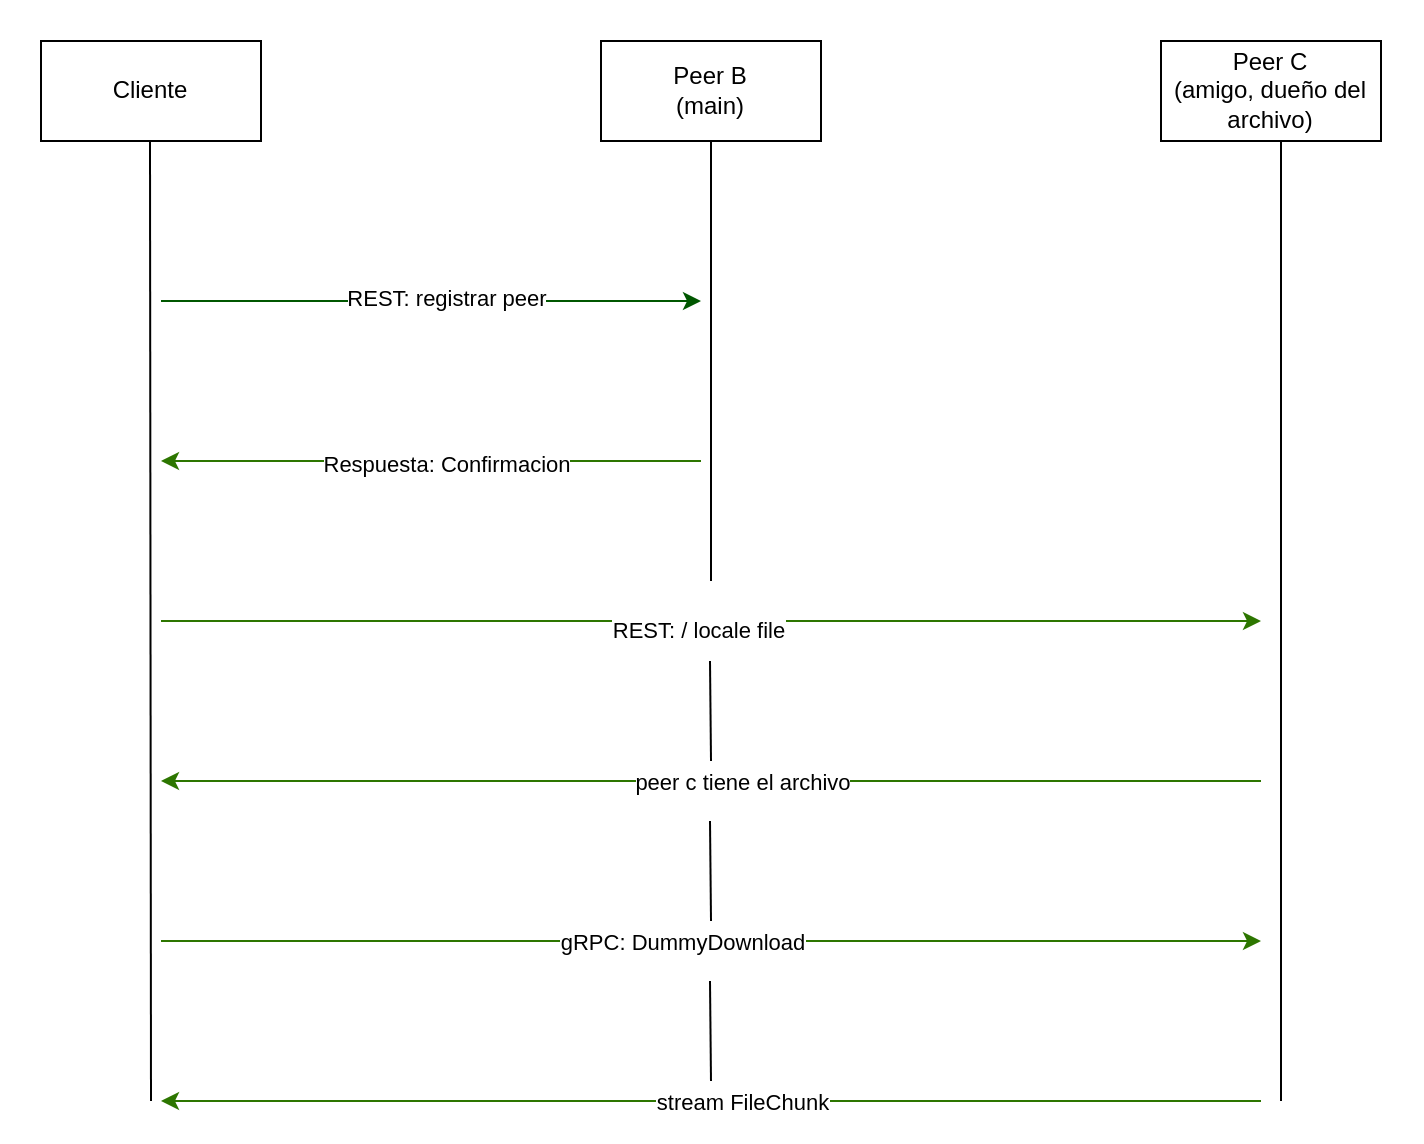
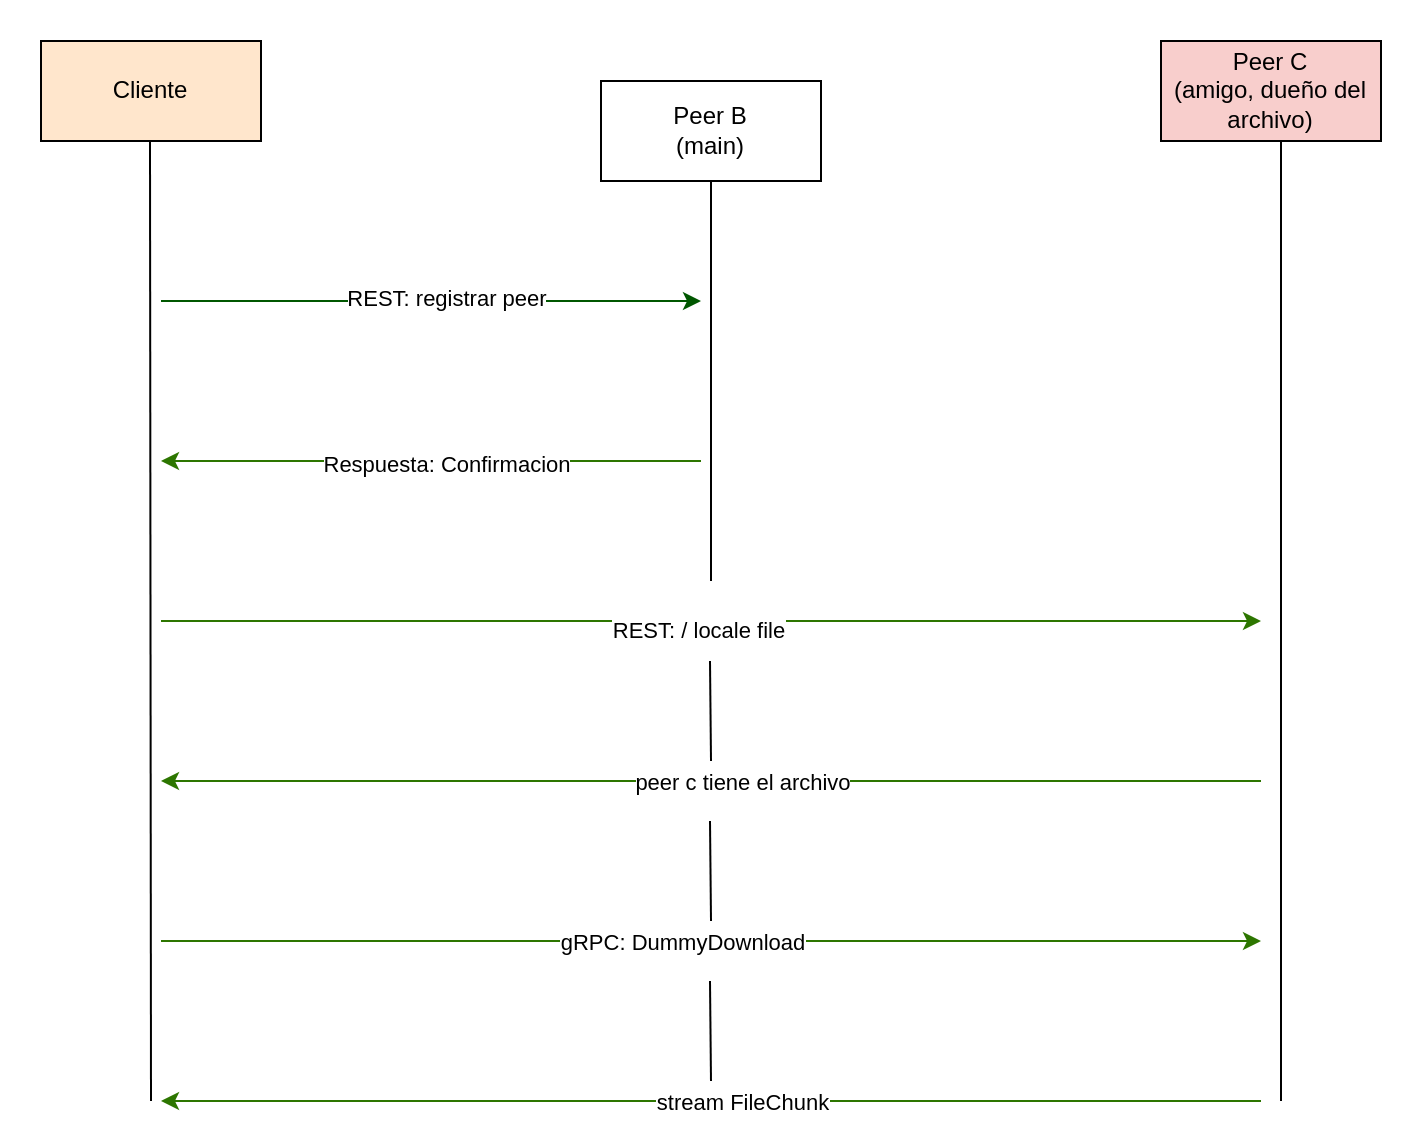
node "Cliente": fillcolor #ffffff -> #ffe6cc
node "Peer B (main)": moved (711, 91) -> (711, 131)
node "Peer C (amigo, dueño del archivo)": fillcolor #ffffff -> #f8cecc
